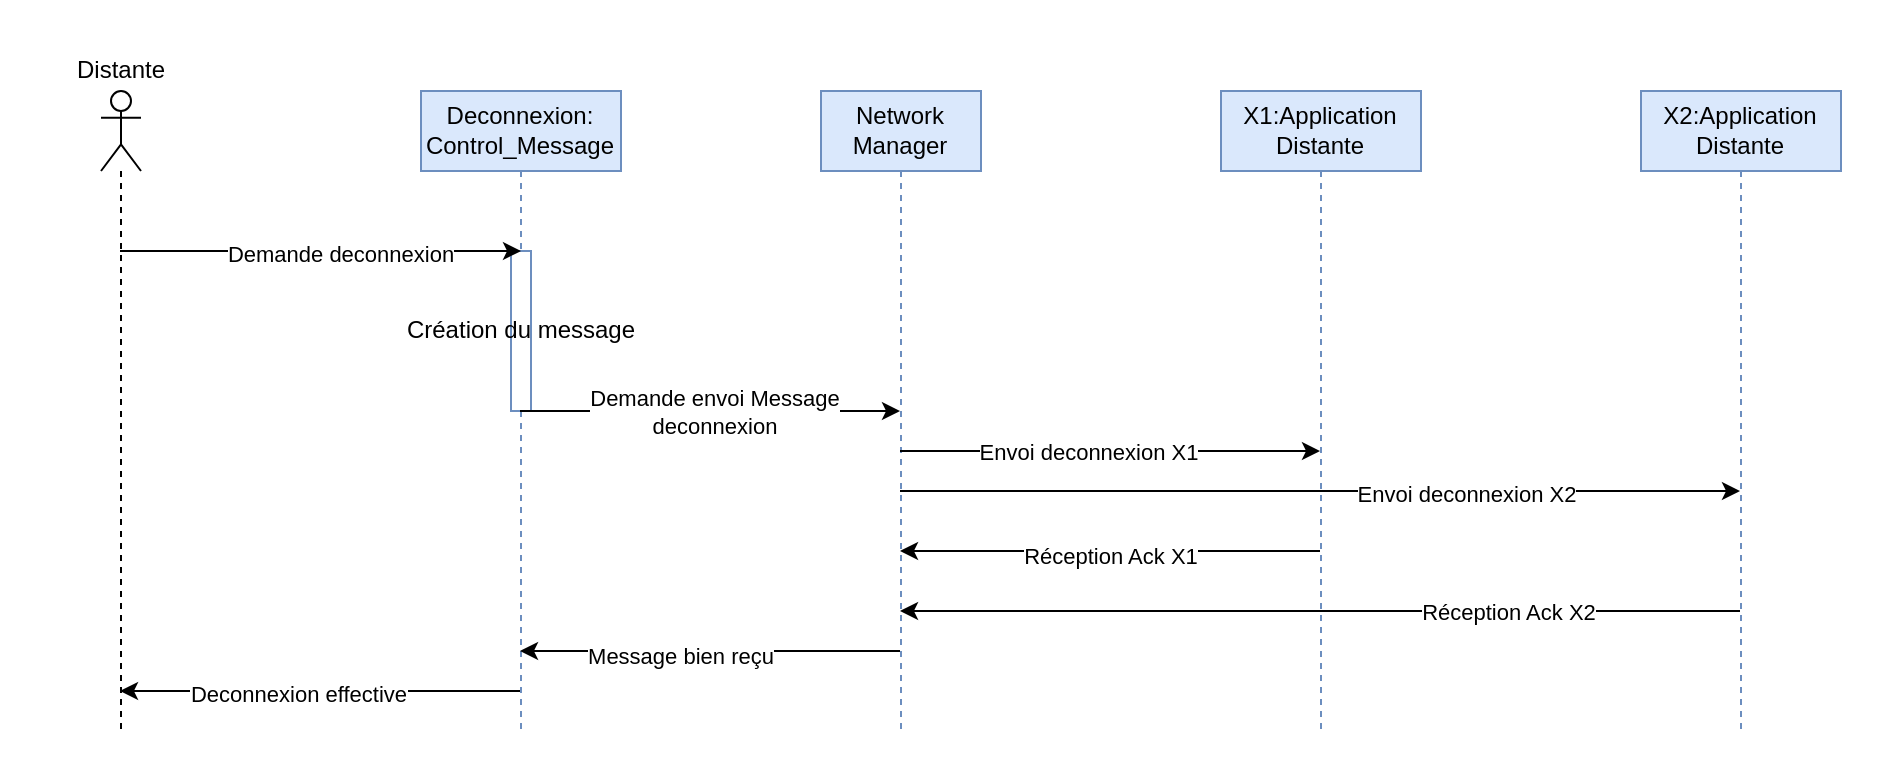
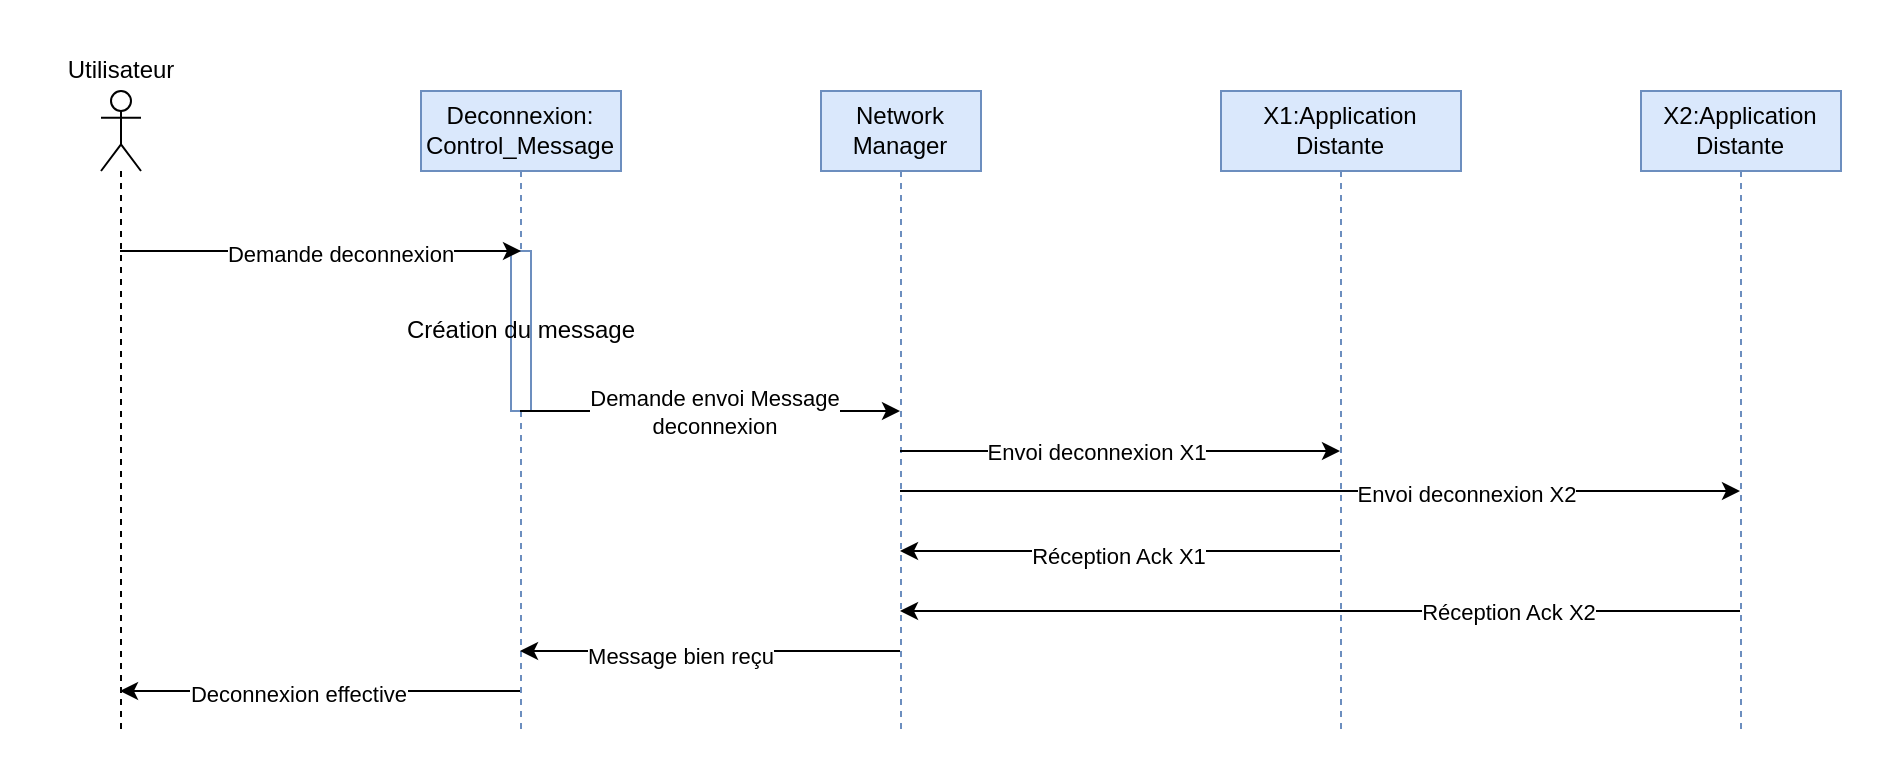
node "Distante": label "Distante" -> "Utilisateur"
node "X1:Application Distante": size 200x640 -> 240x640
